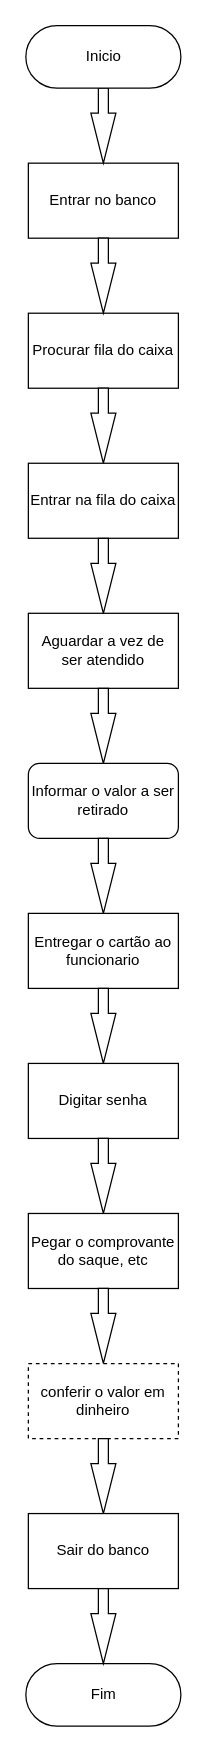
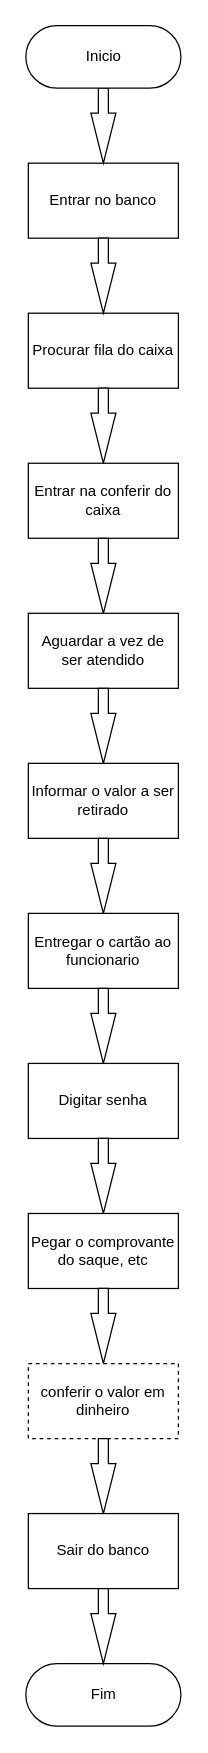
node "Entrar na fila do caixa": label "Entrar na fila do caixa" -> "Entrar na conferir do caixa"
node "Informar o valor a ser retirado": shape rounded rectangle -> rectangle
